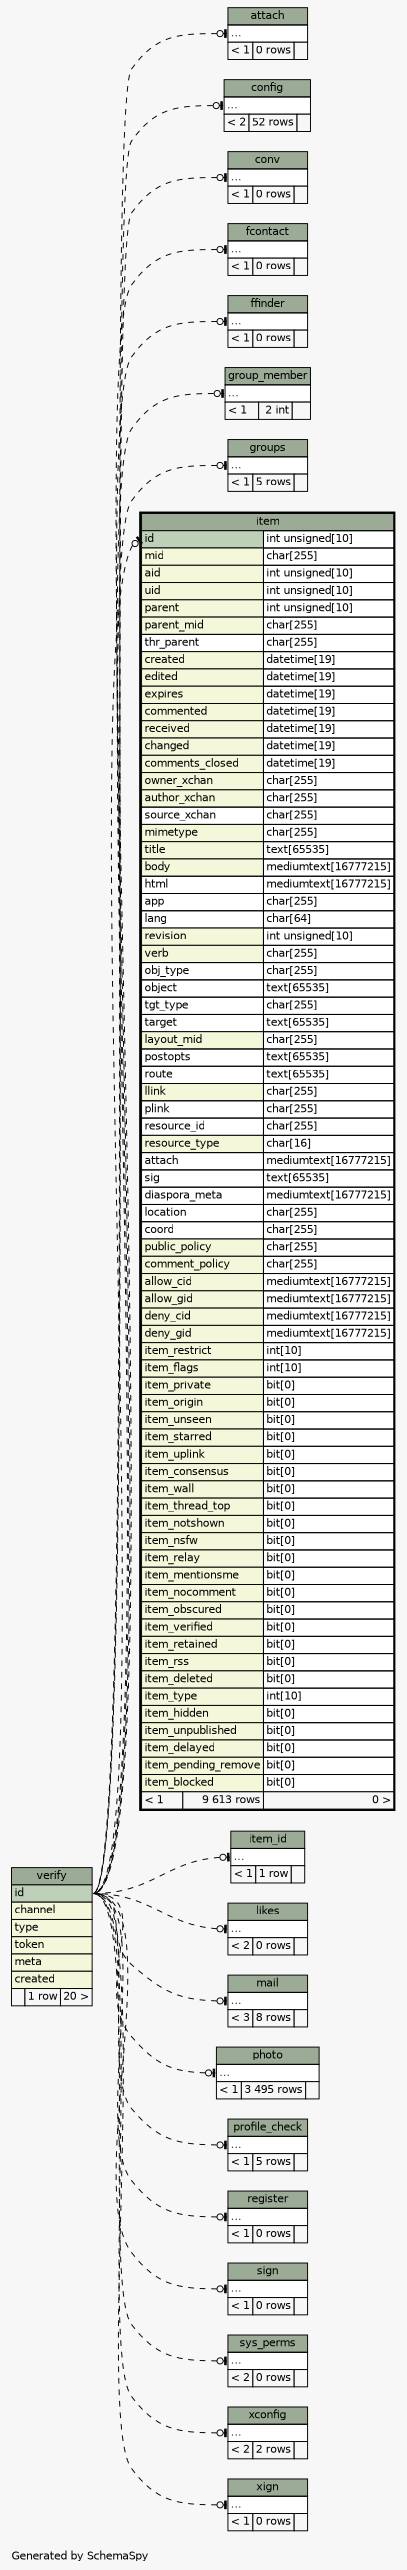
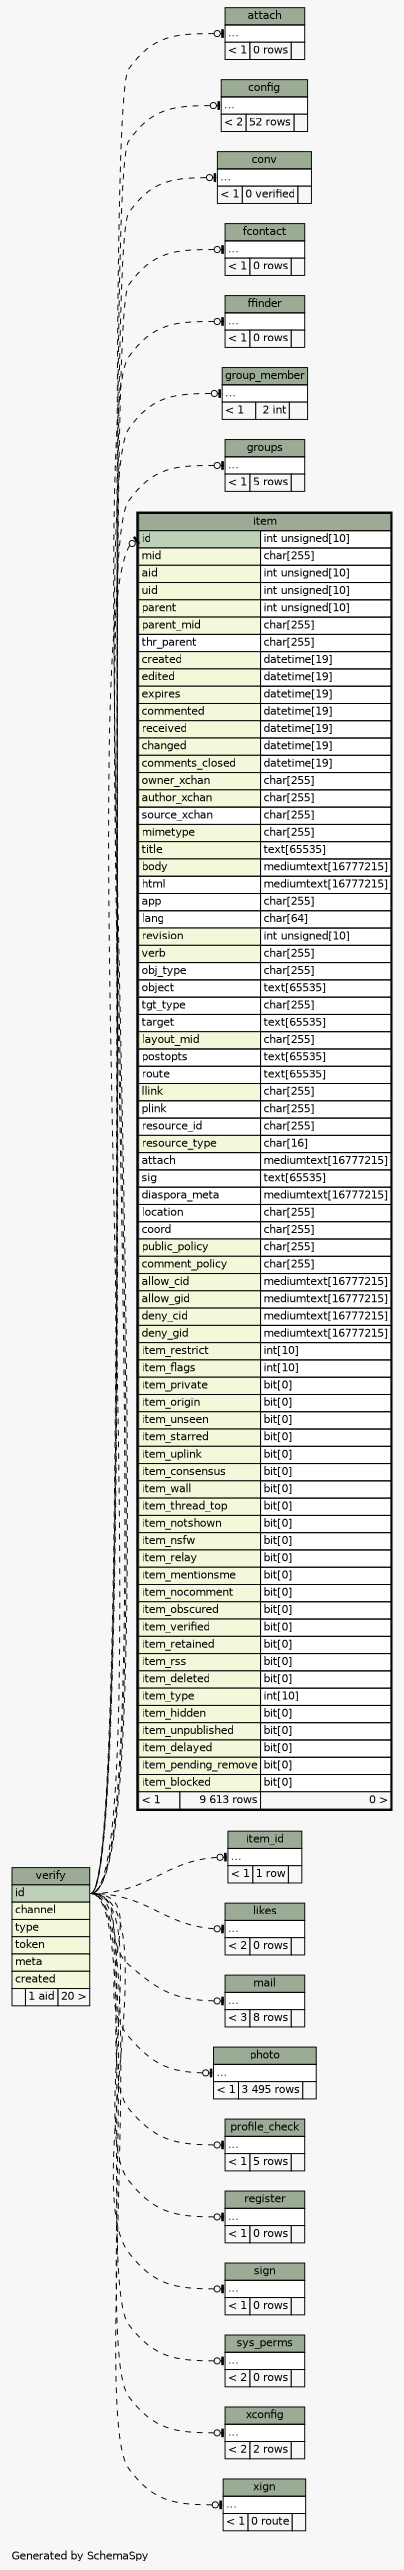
node "conv": text "0 rows" -> "0 verified"
node "verify": text "1 row" -> "1 aid"
node "xign": text "0 rows" -> "0 route"
